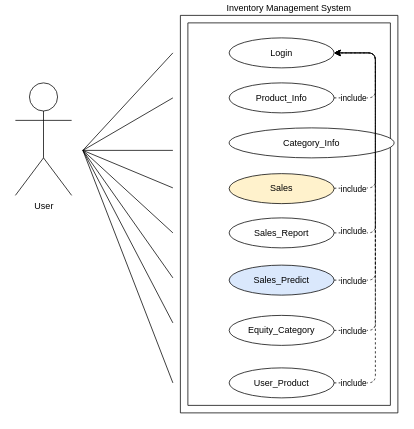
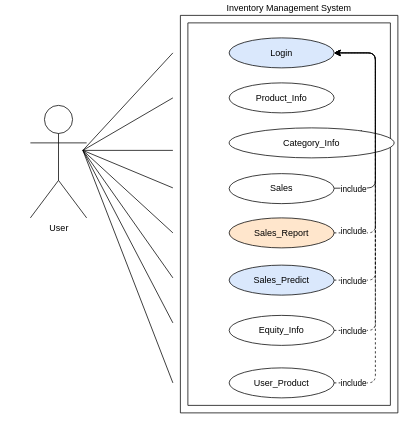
node "Login": fillcolor #ffffff -> #dae8fc
edge "Product_Info" -> "Login": removed, label "include"
node "User": moved (44, 139) -> (59, 162)
edge "Category_Info" -> "Login": added, label "include"
edge "Sales" -> "Login": style dashed -> solid
node "Sales": fillcolor #fff2cc -> #ffffff
node "Sales_Report": fillcolor #ffffff -> #ffe6cc
node "Equity_Category": label "Equity_Category" -> "Equity_Info"
